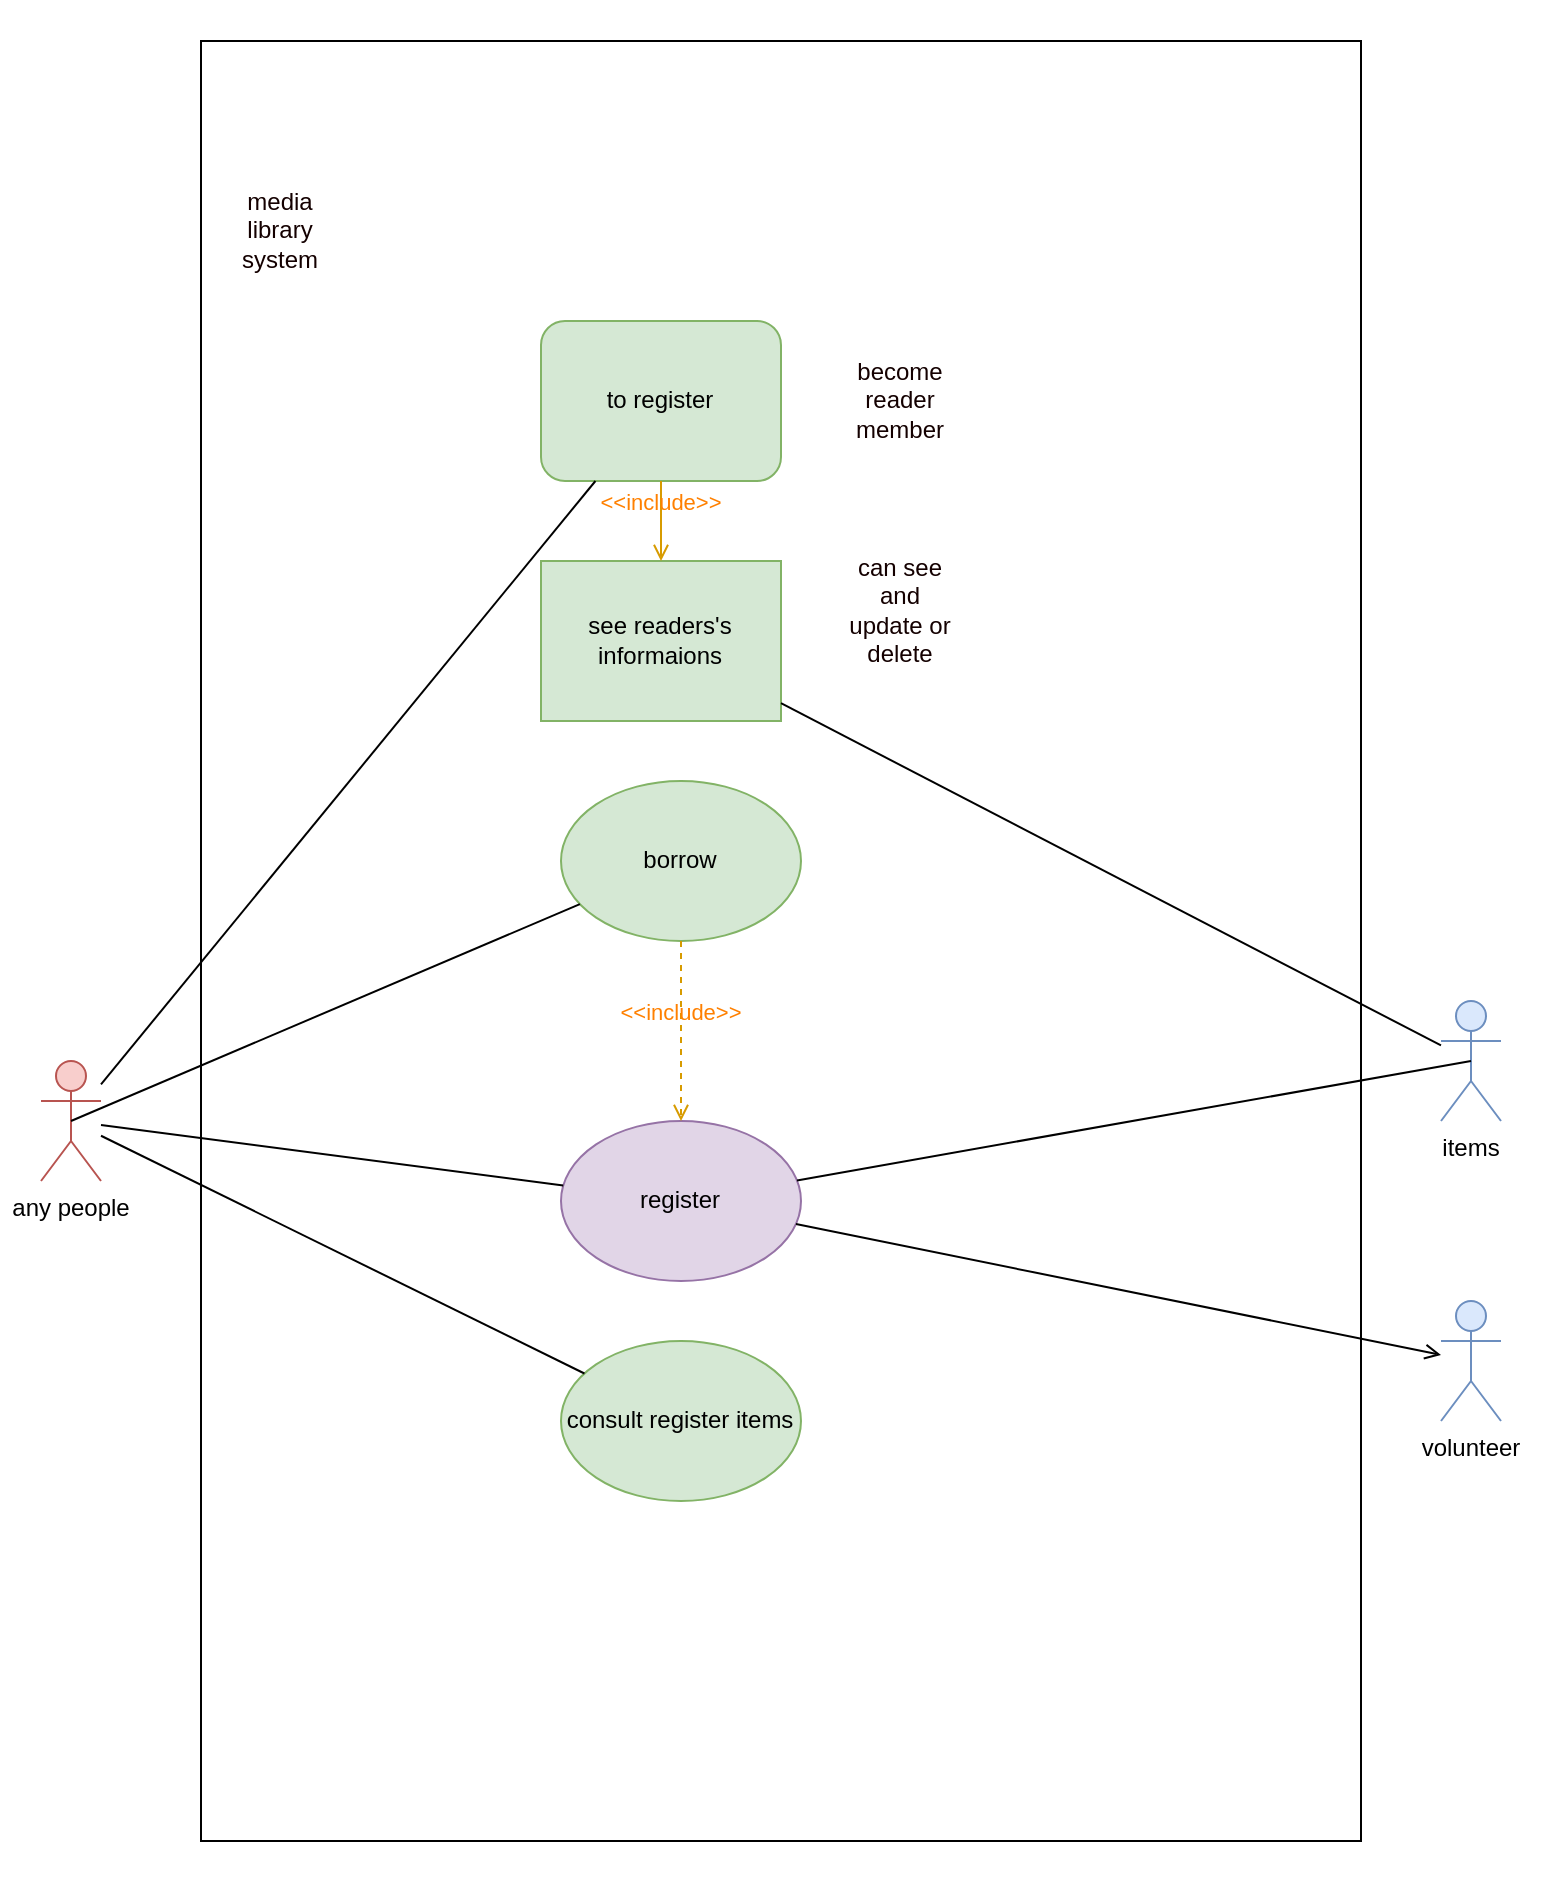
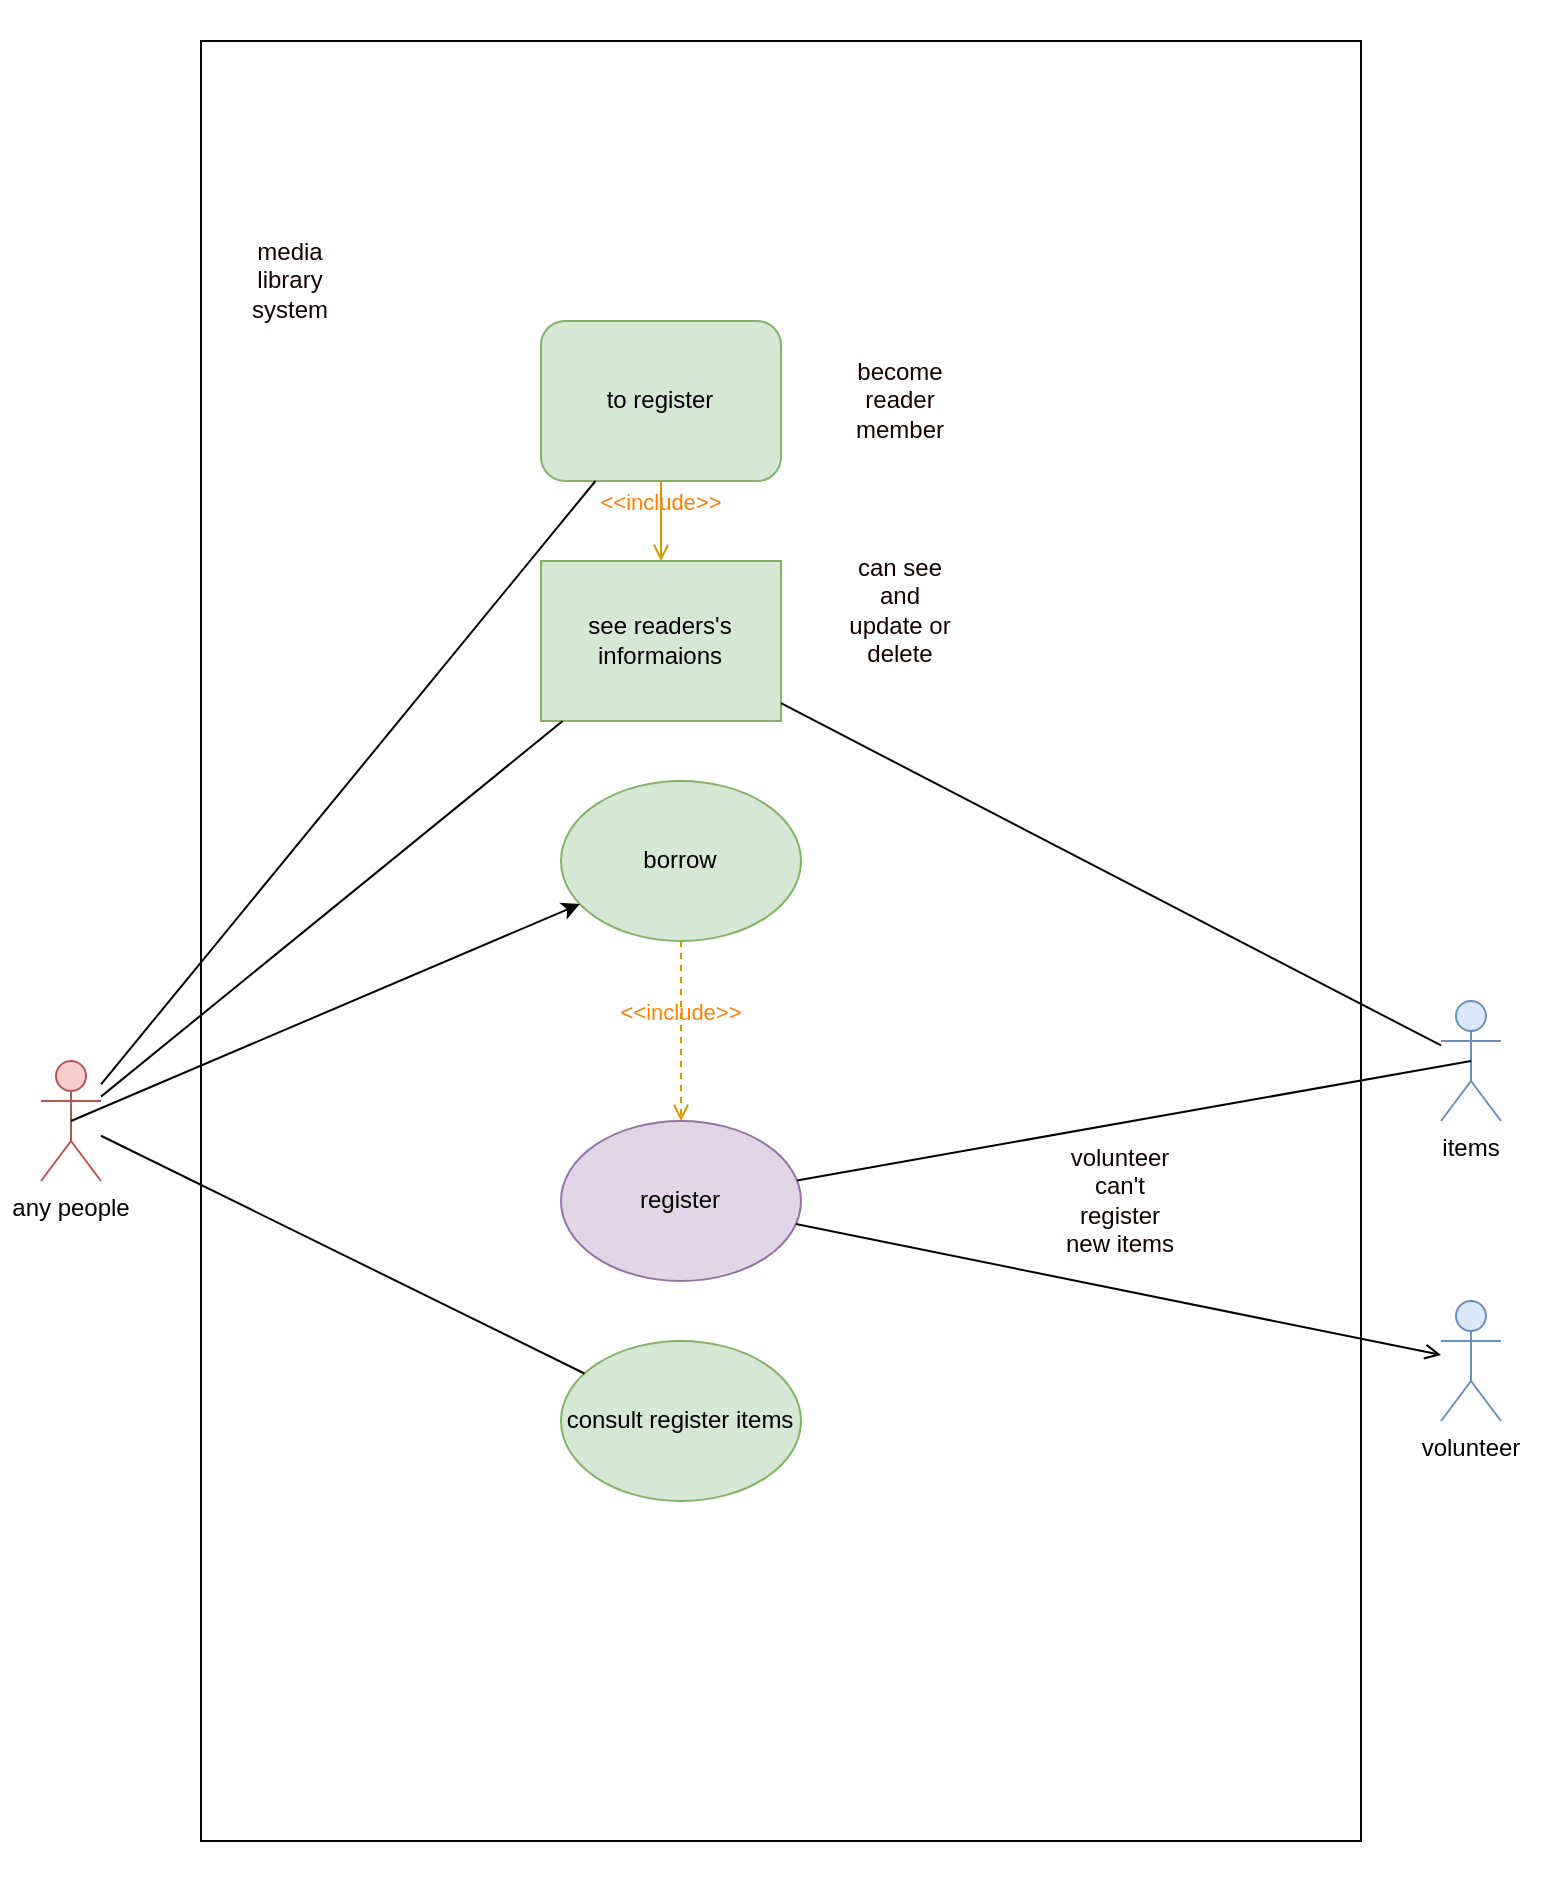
node "media library system": moved (281, 231) -> (291, 281)
edge "borrow" -- "any people": arrowhead none -> classic
edge "any people" -- "register": now "any people" -- "see readers's informaions"
node "volunteer can't register new items": added
